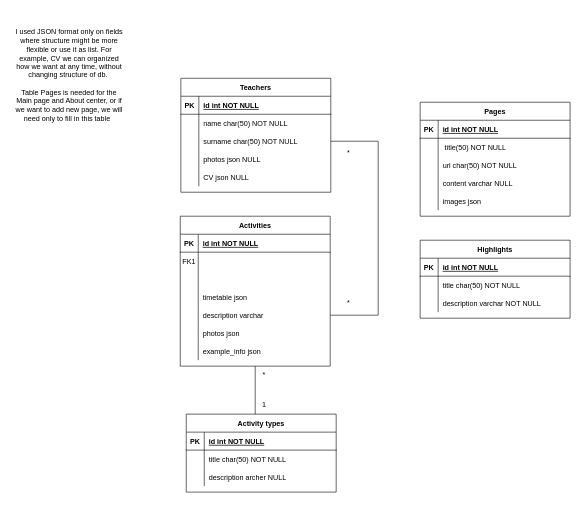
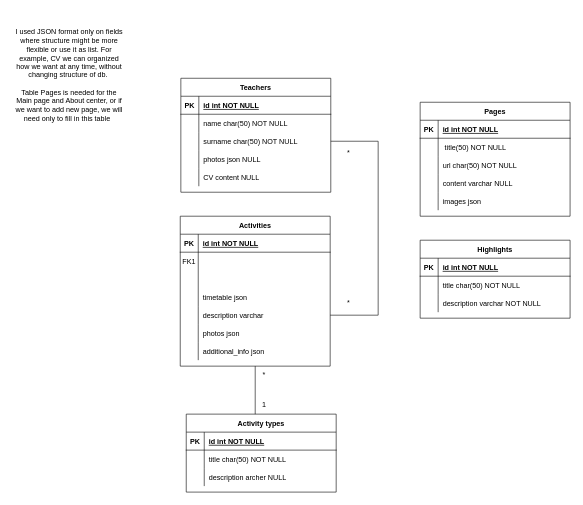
node "CV json NULL": label "CV json NULL" -> "CV content NULL"
node "example_info json": label "example_info json" -> "additional_info json"
